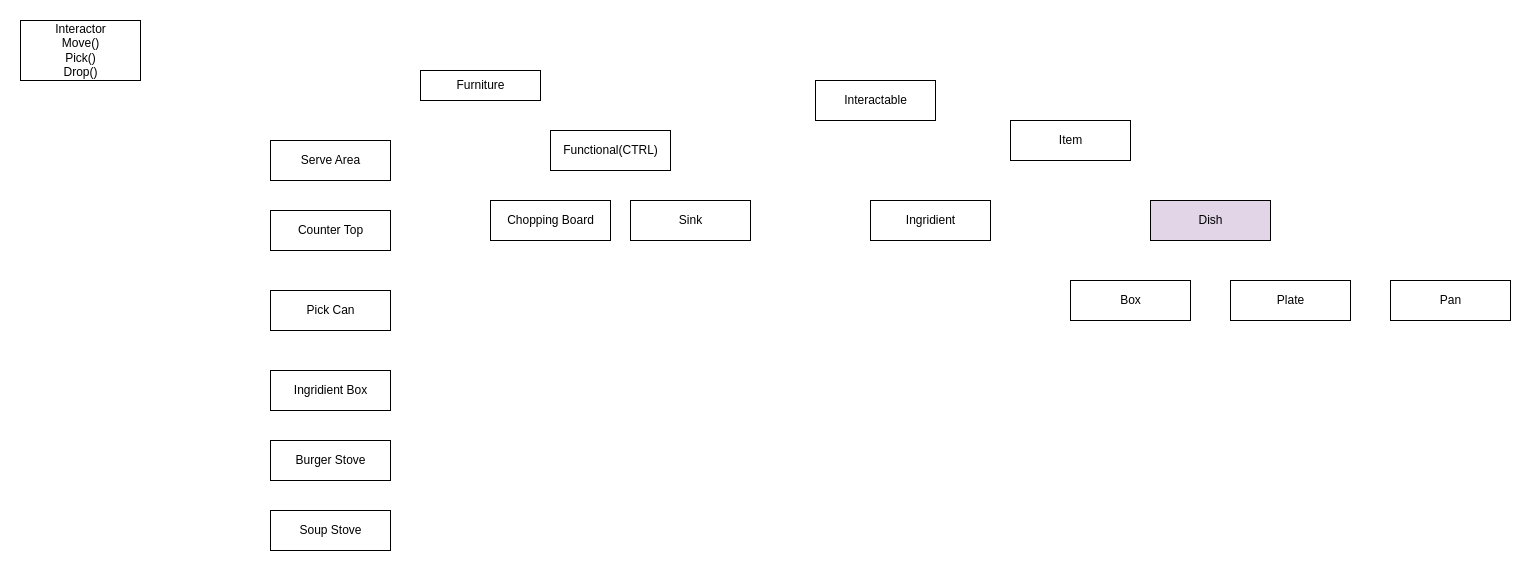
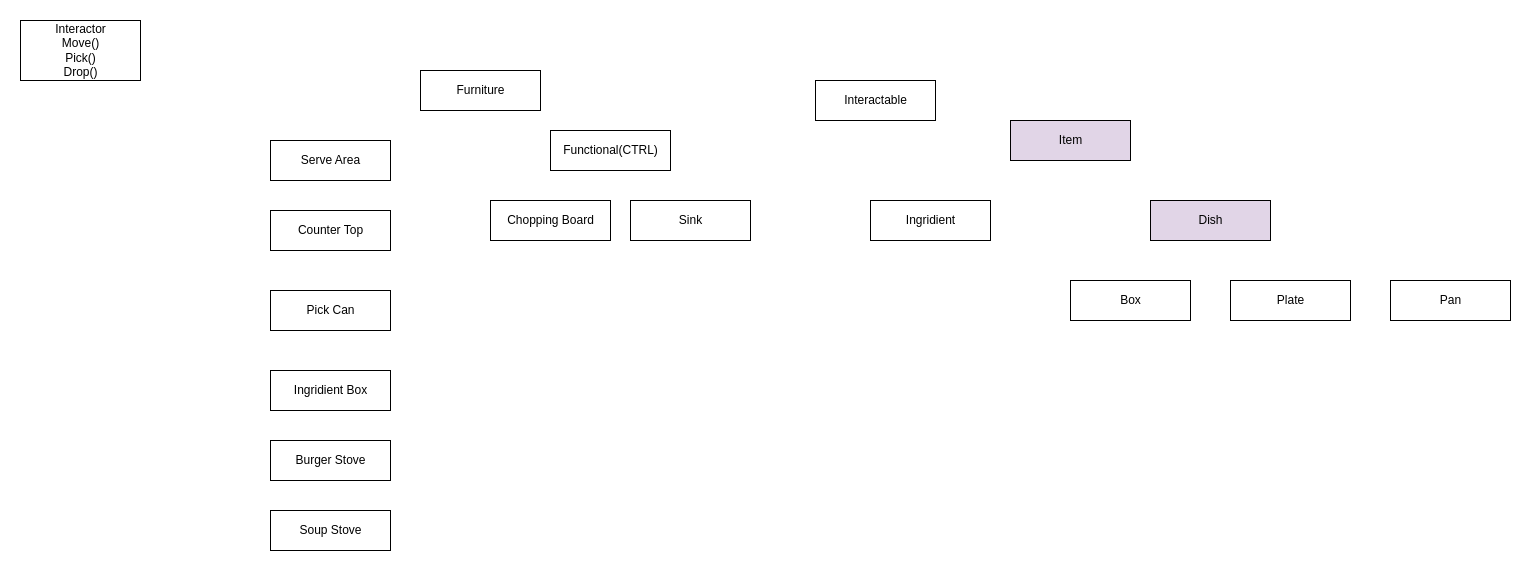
node "Furniture": size 120x30 -> 120x40
node "Item": fillcolor #ffffff -> #e1d5e7
